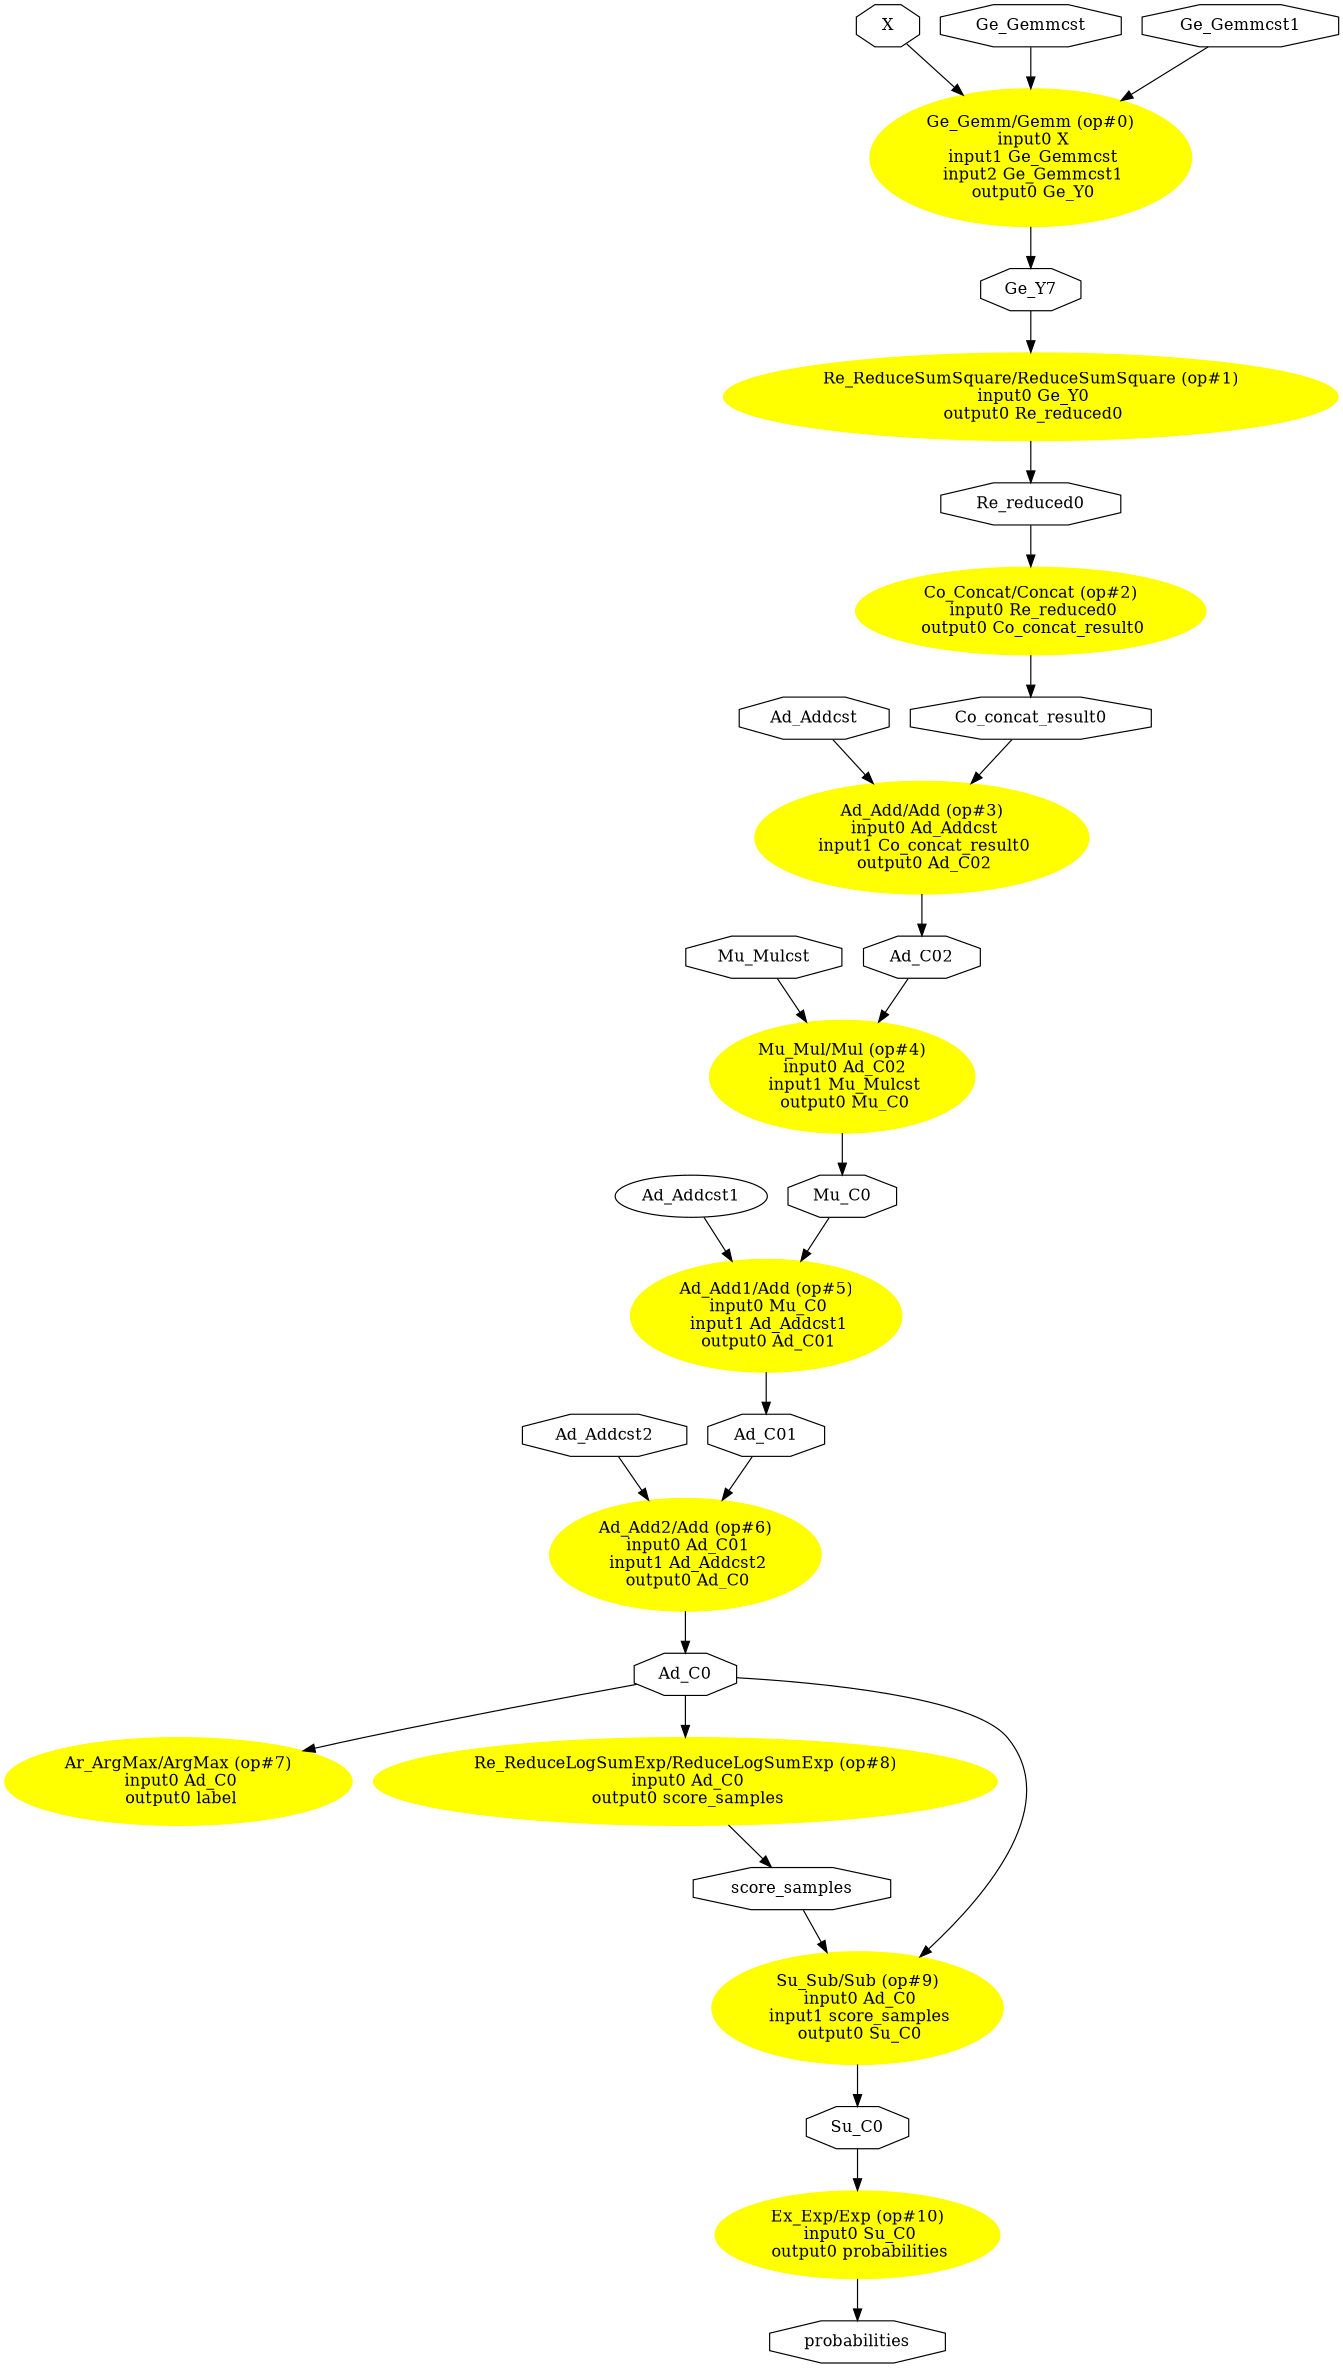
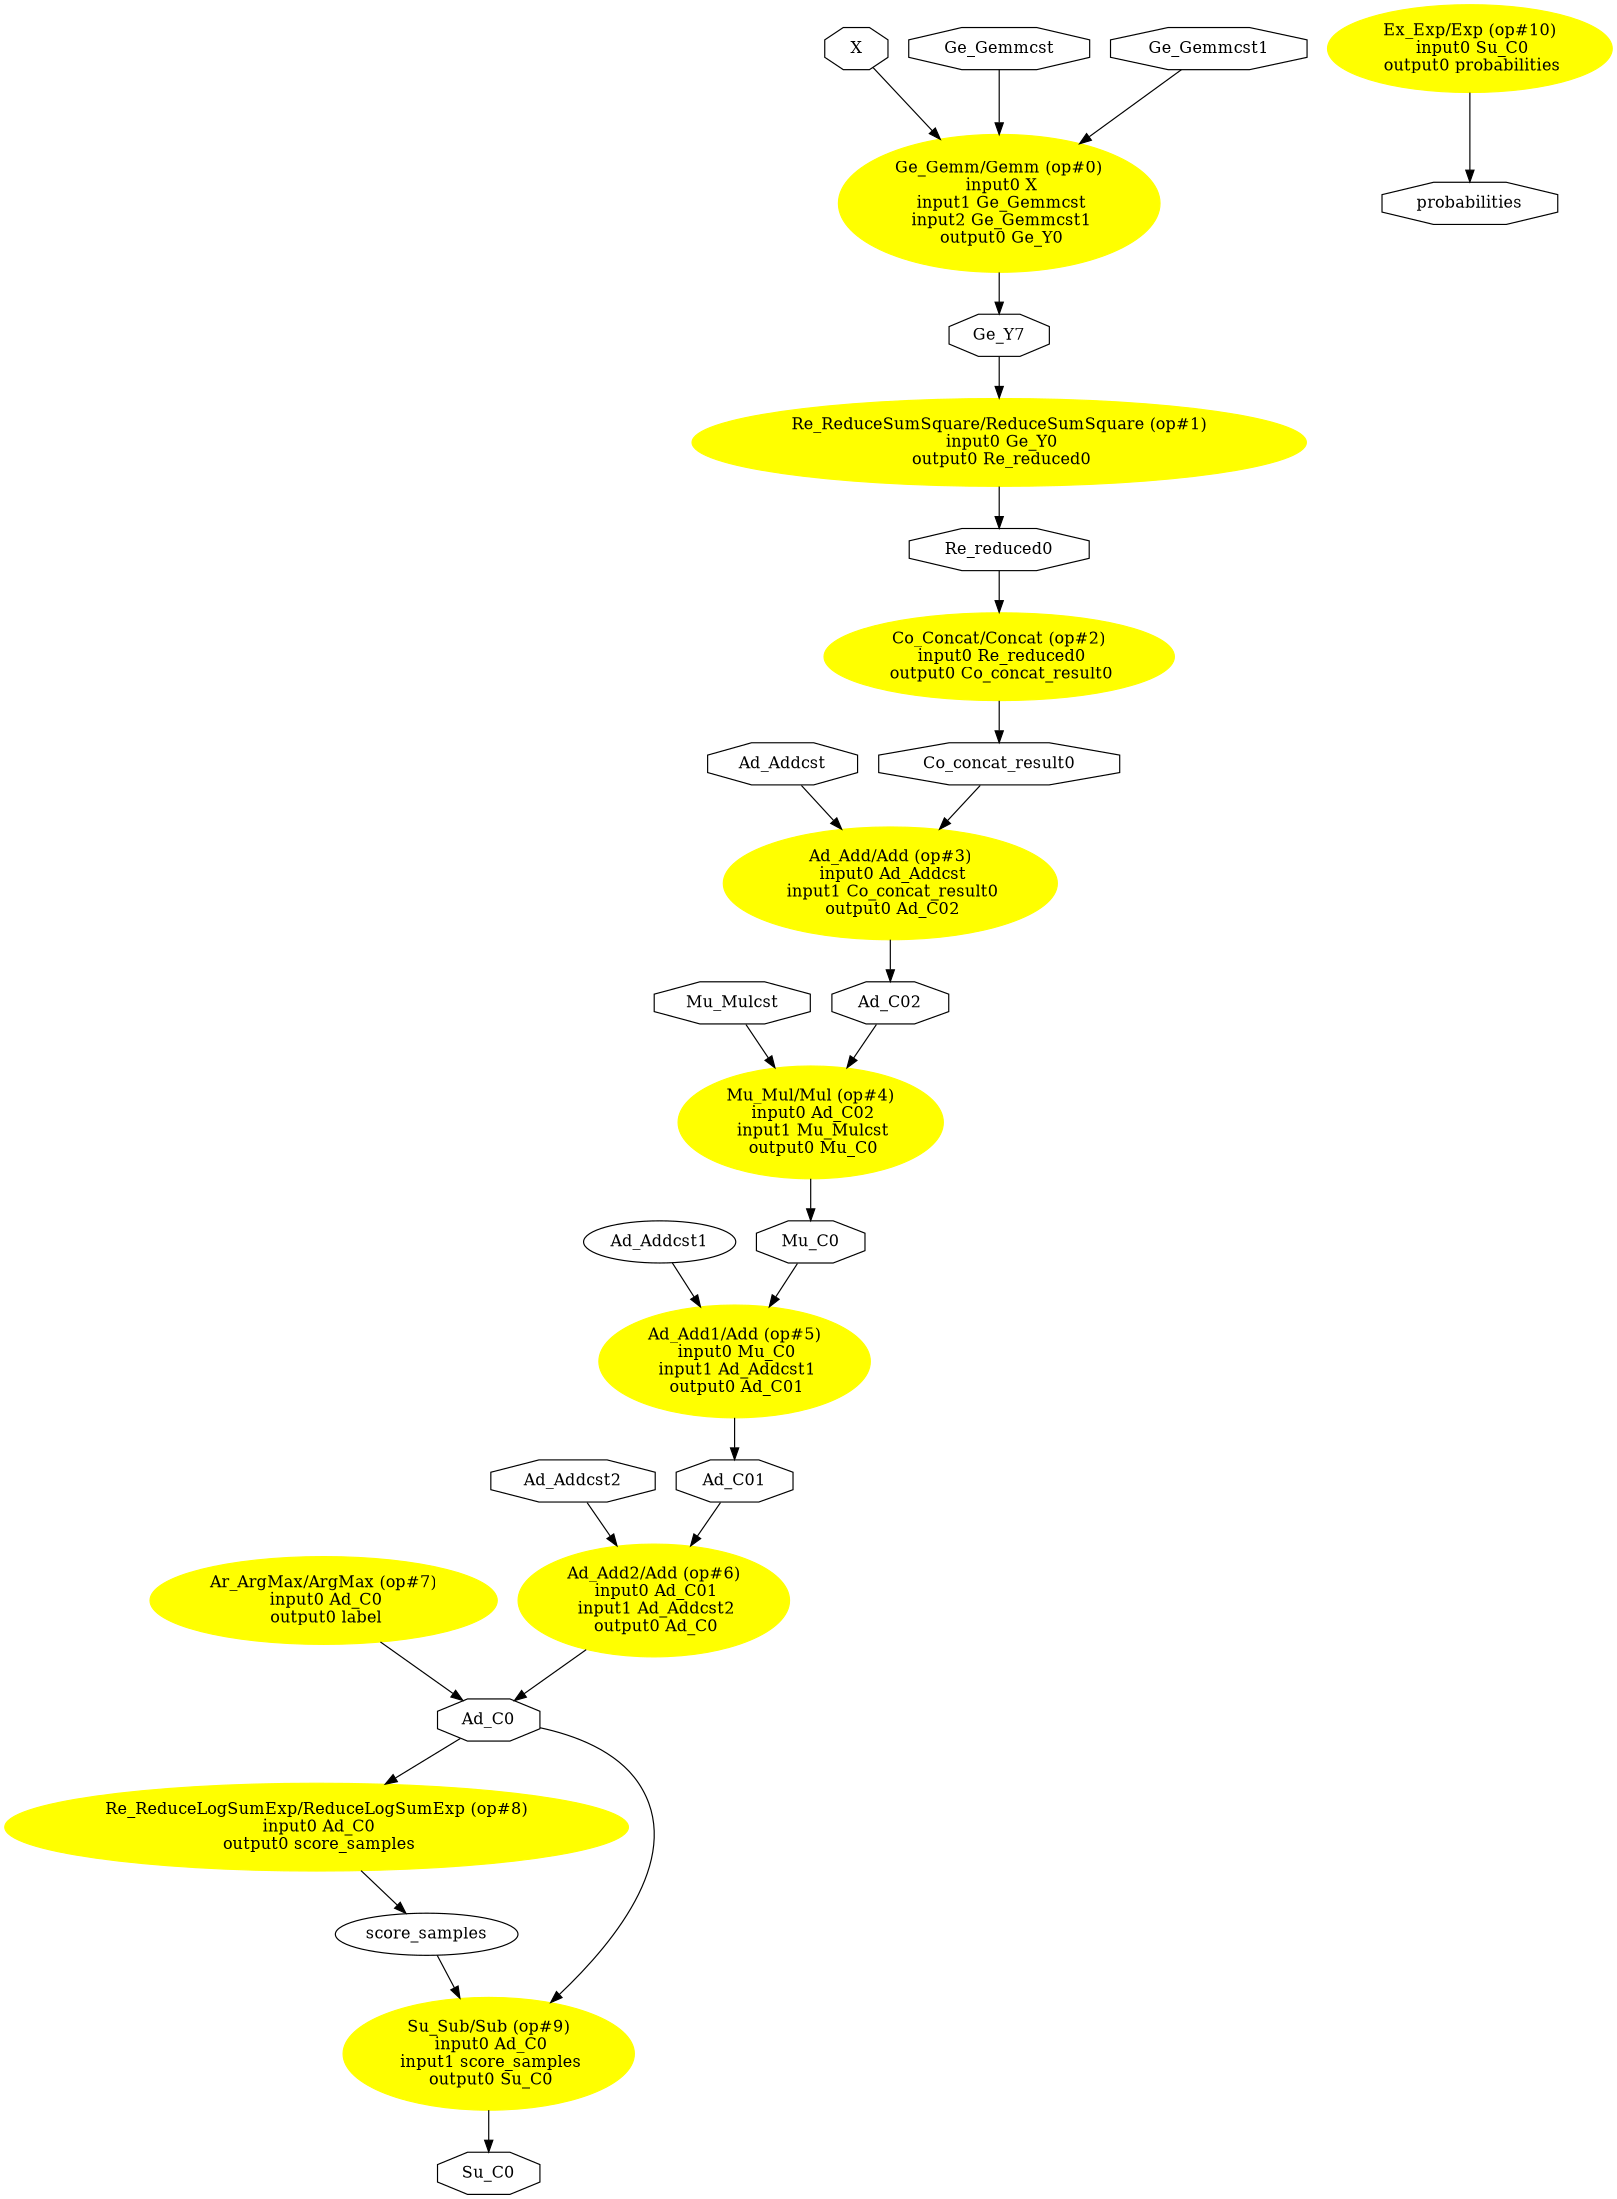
edge "Ad_C0" -> "Ar_ArgMax/ArgMax (op#7) input0 Ad_C0 output0 label": reversed
node "score_samples": shape octagon -> ellipse
edge "Su_C0" -> "Ex_Exp/Exp (op#10) input0 Su_C0 output0 probabilities": removed
